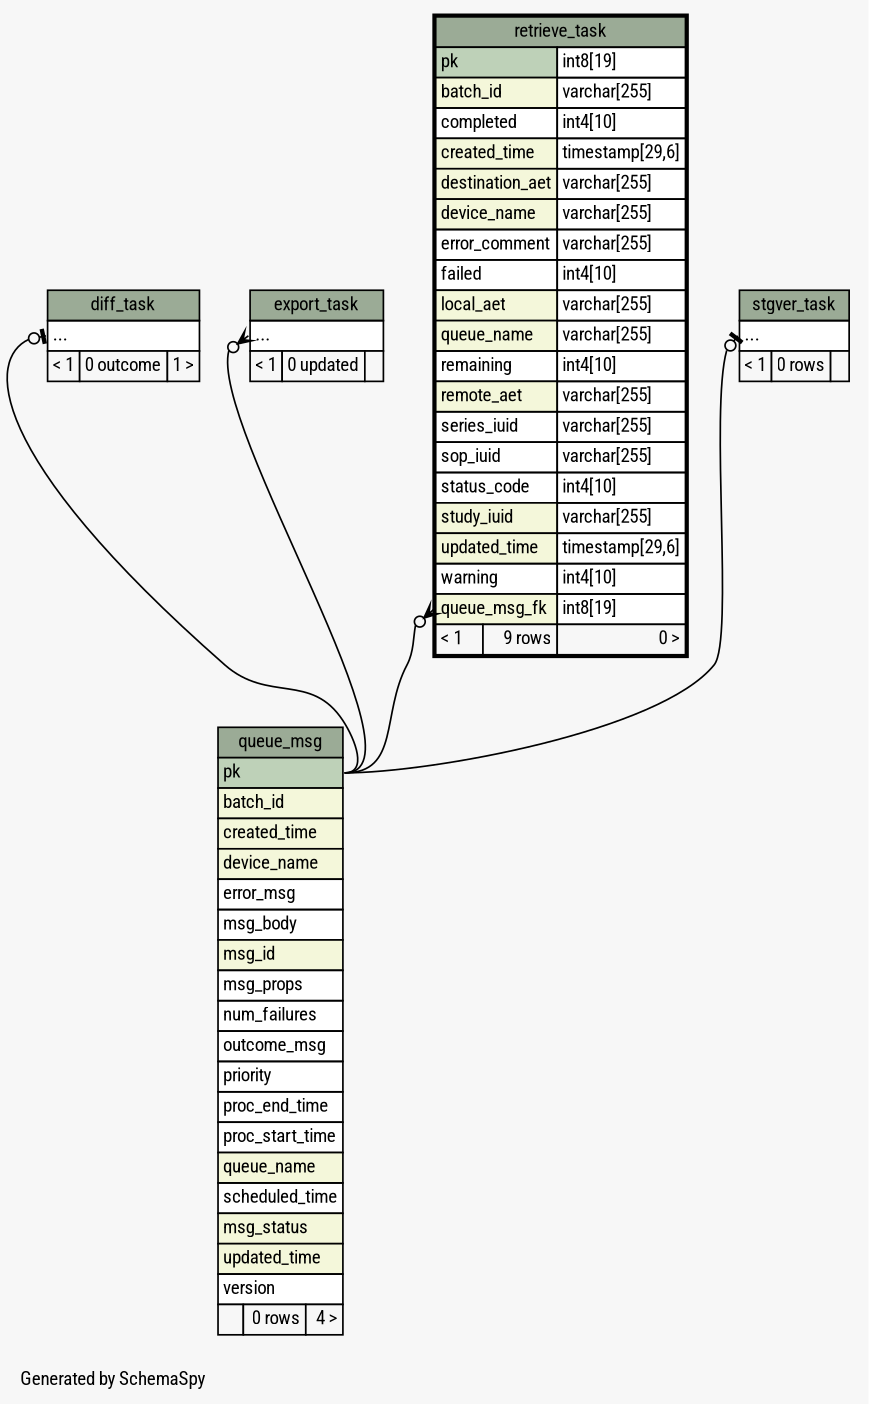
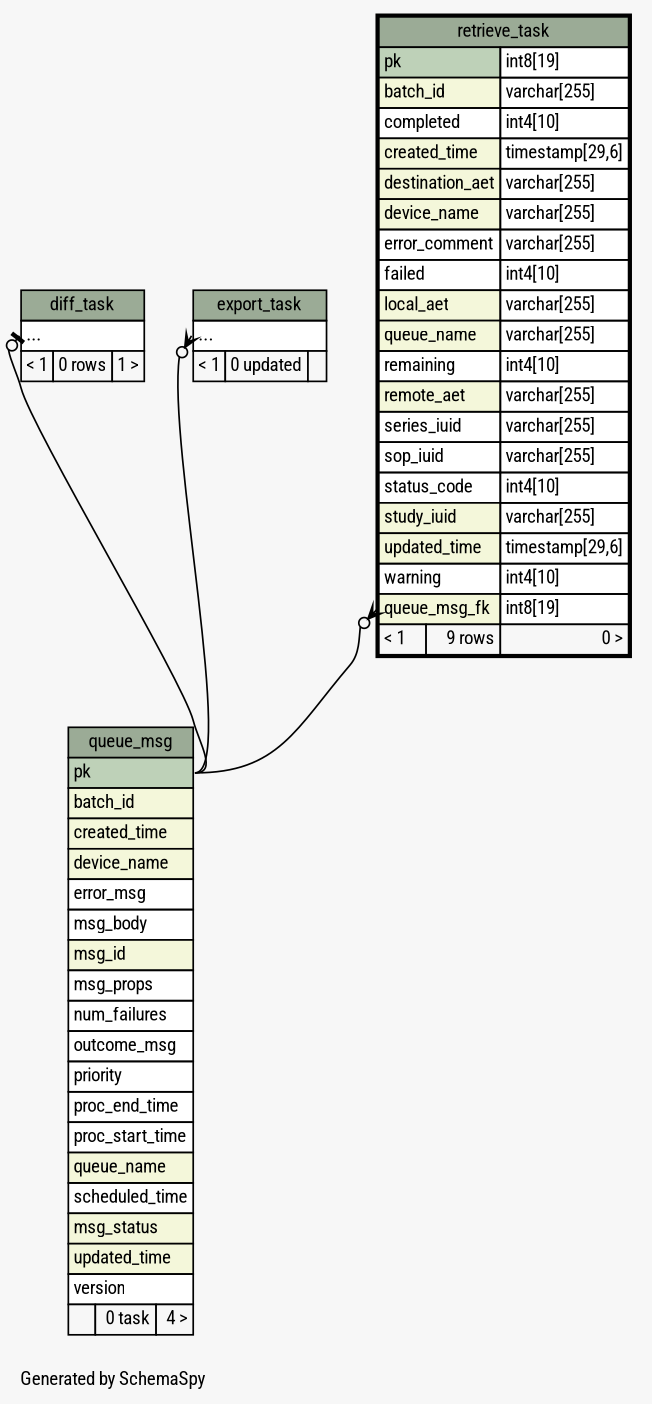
node "stgver_task": removed
node "diff_task": text "0 outcome" -> "0 rows"
node "queue_msg": text "0 rows" -> "0 task"
